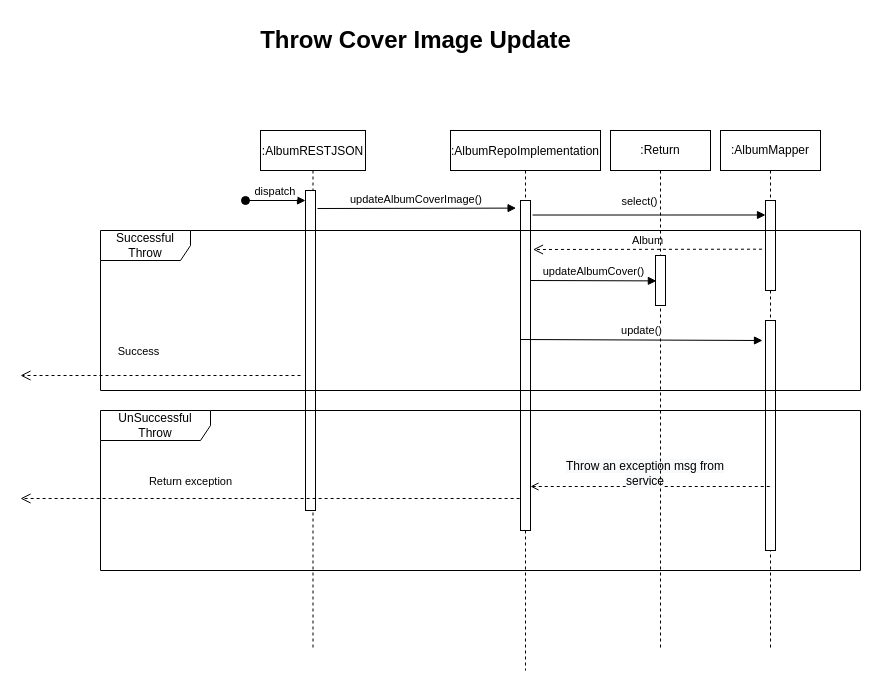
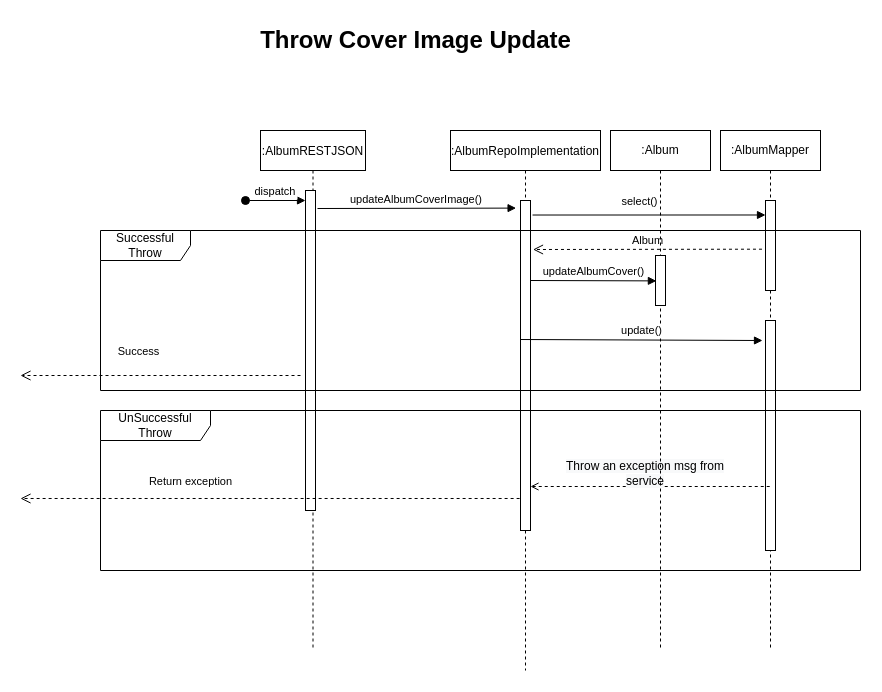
node ":Return": label ":Return" -> ":Album"
